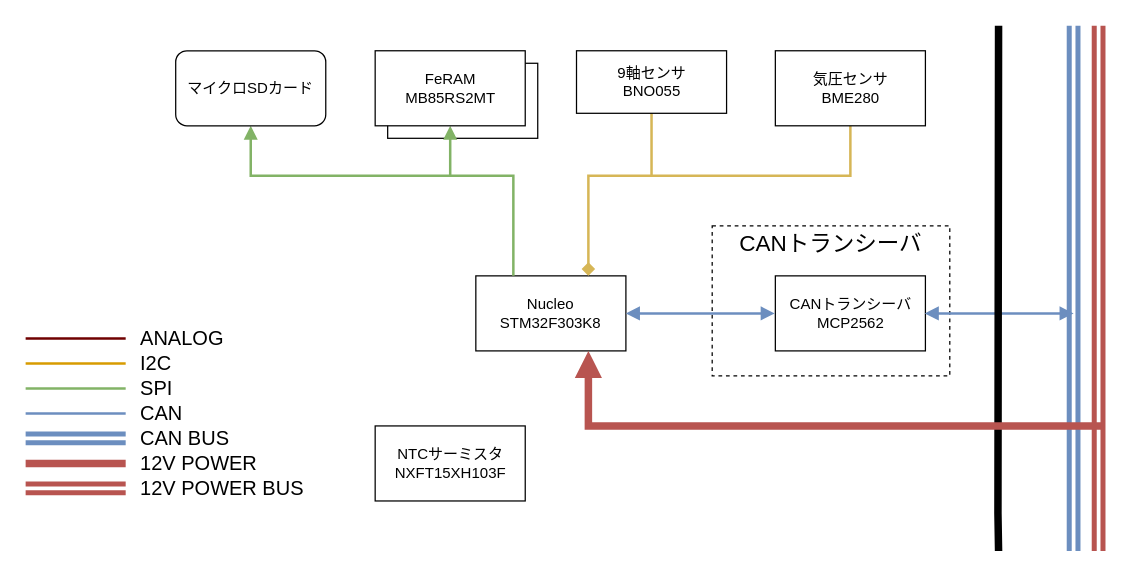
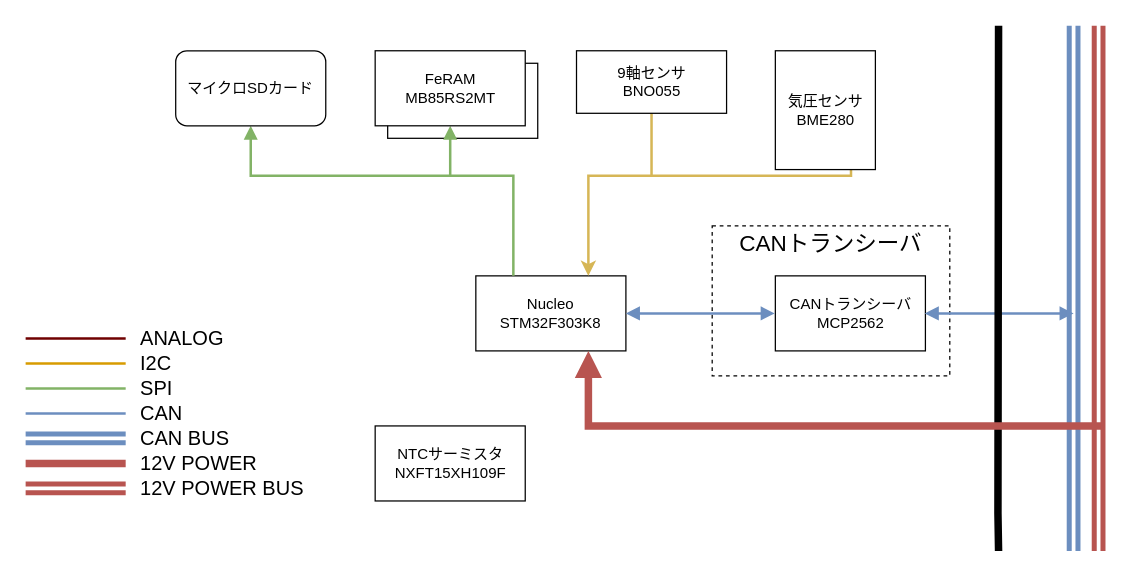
node "気圧センサ BME280": size 150x75 -> 100x119
edge "9軸センサ BNO055" -> "Nucleo STM32F303K8": arrowhead diamond -> classic
node "NTCサーミスタ NXFT15XH103F": label "NTCサーミスタ NXFT15XH103F" -> "NTCサーミスタ NXFT15XH109F"
